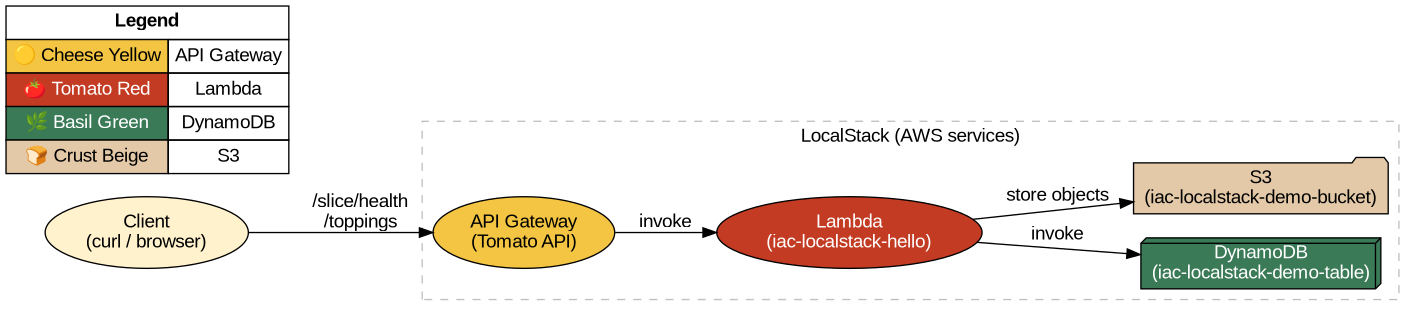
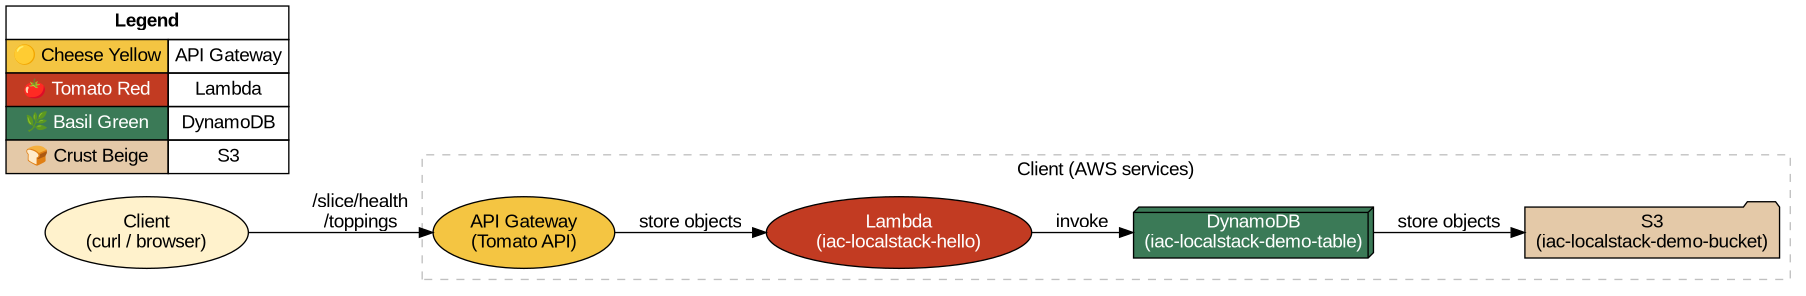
cluster "LocalStack (AWS services)": label "LocalStack (AWS services)" -> "Client (AWS services)"
edge "Lambda (iac-localstack-hello)" -> "S3 (iac-localstack-demo-bucket)": now "DynamoDB (iac-localstack-demo-table)" -> "S3 (iac-localstack-demo-bucket)"
edge "API Gateway (Tomato API)" -> "Lambda (iac-localstack-hello)": label "invoke" -> "store objects"
